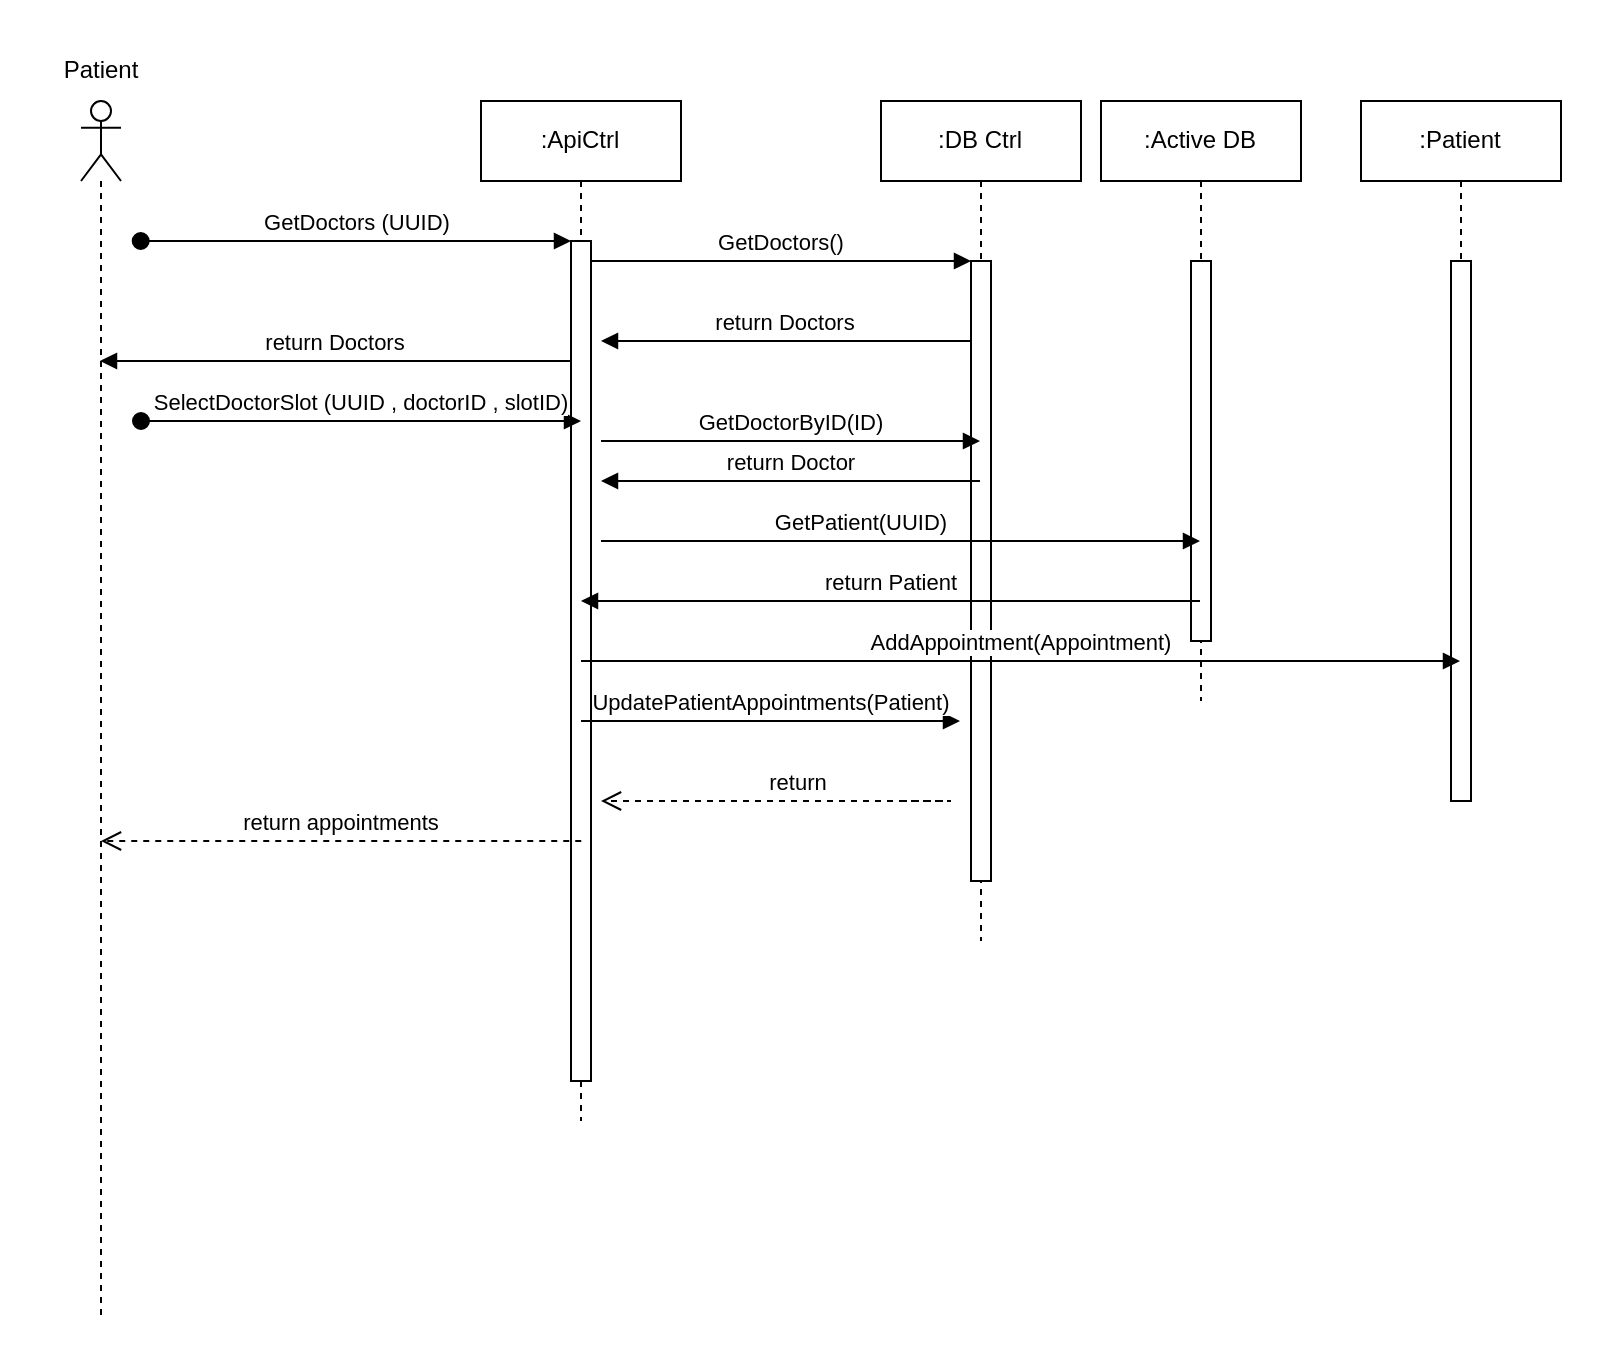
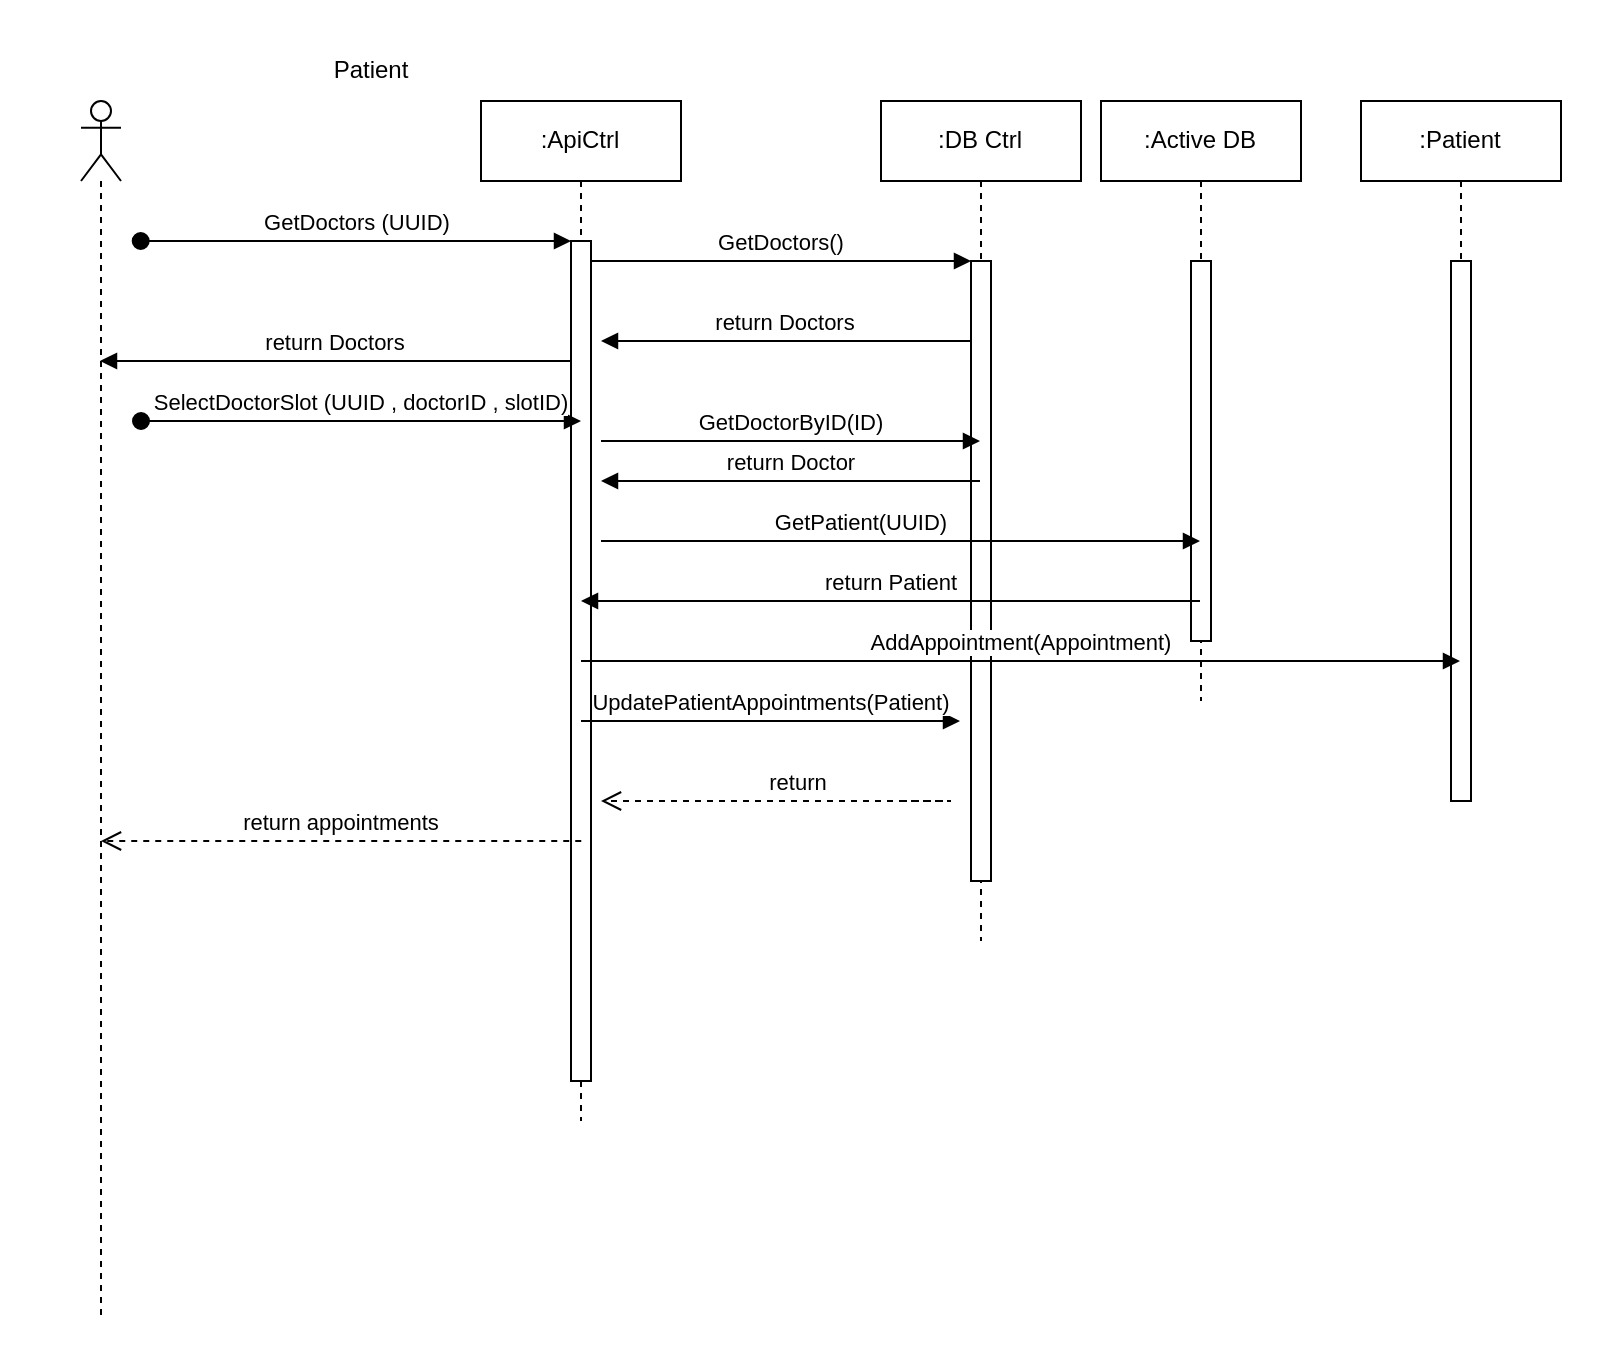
node "Patient": moved (101, 71) -> (371, 71)
